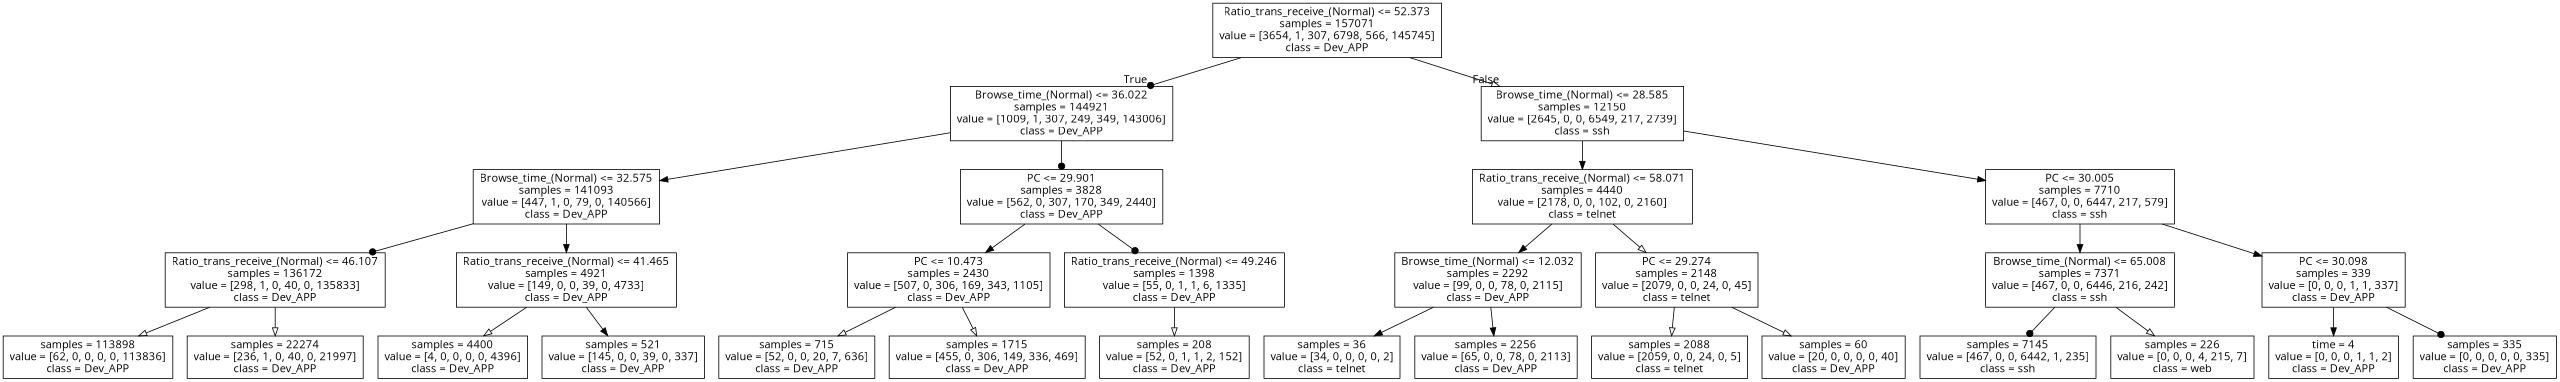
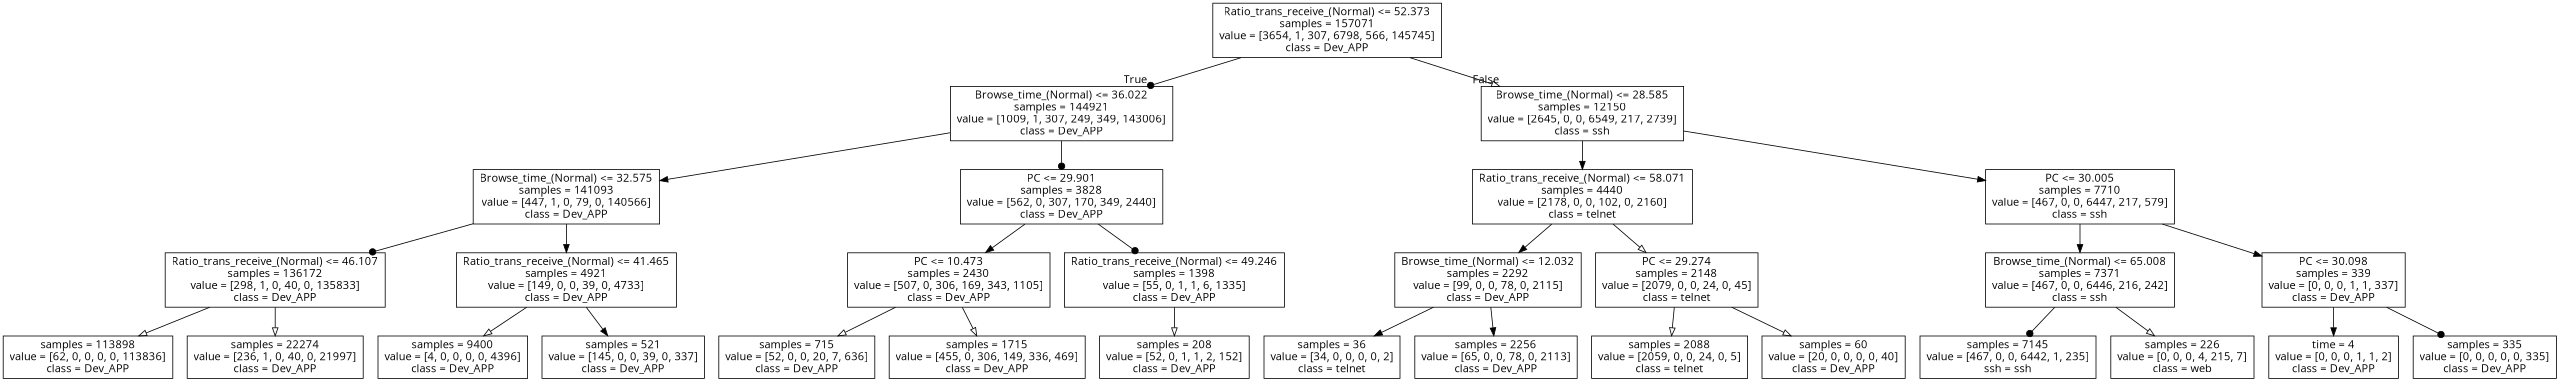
node "samples = 4400 value = [4, 0, 0, 0, 0, 4396] class = Dev_APP": label "samples = 4400 value = [4, 0, 0, 0, 0, 4396] class = Dev_APP" -> "samples = 9400 value = [4, 0, 0, 0, 0, 4396] class = Dev_APP"
node "samples = 7145 value = [467, 0, 0, 6442, 1, 235] class = ssh": label "samples = 7145 value = [467, 0, 0, 6442, 1, 235] class = ssh" -> "samples = 7145 value = [467, 0, 0, 6442, 1, 235] ssh = ssh"
